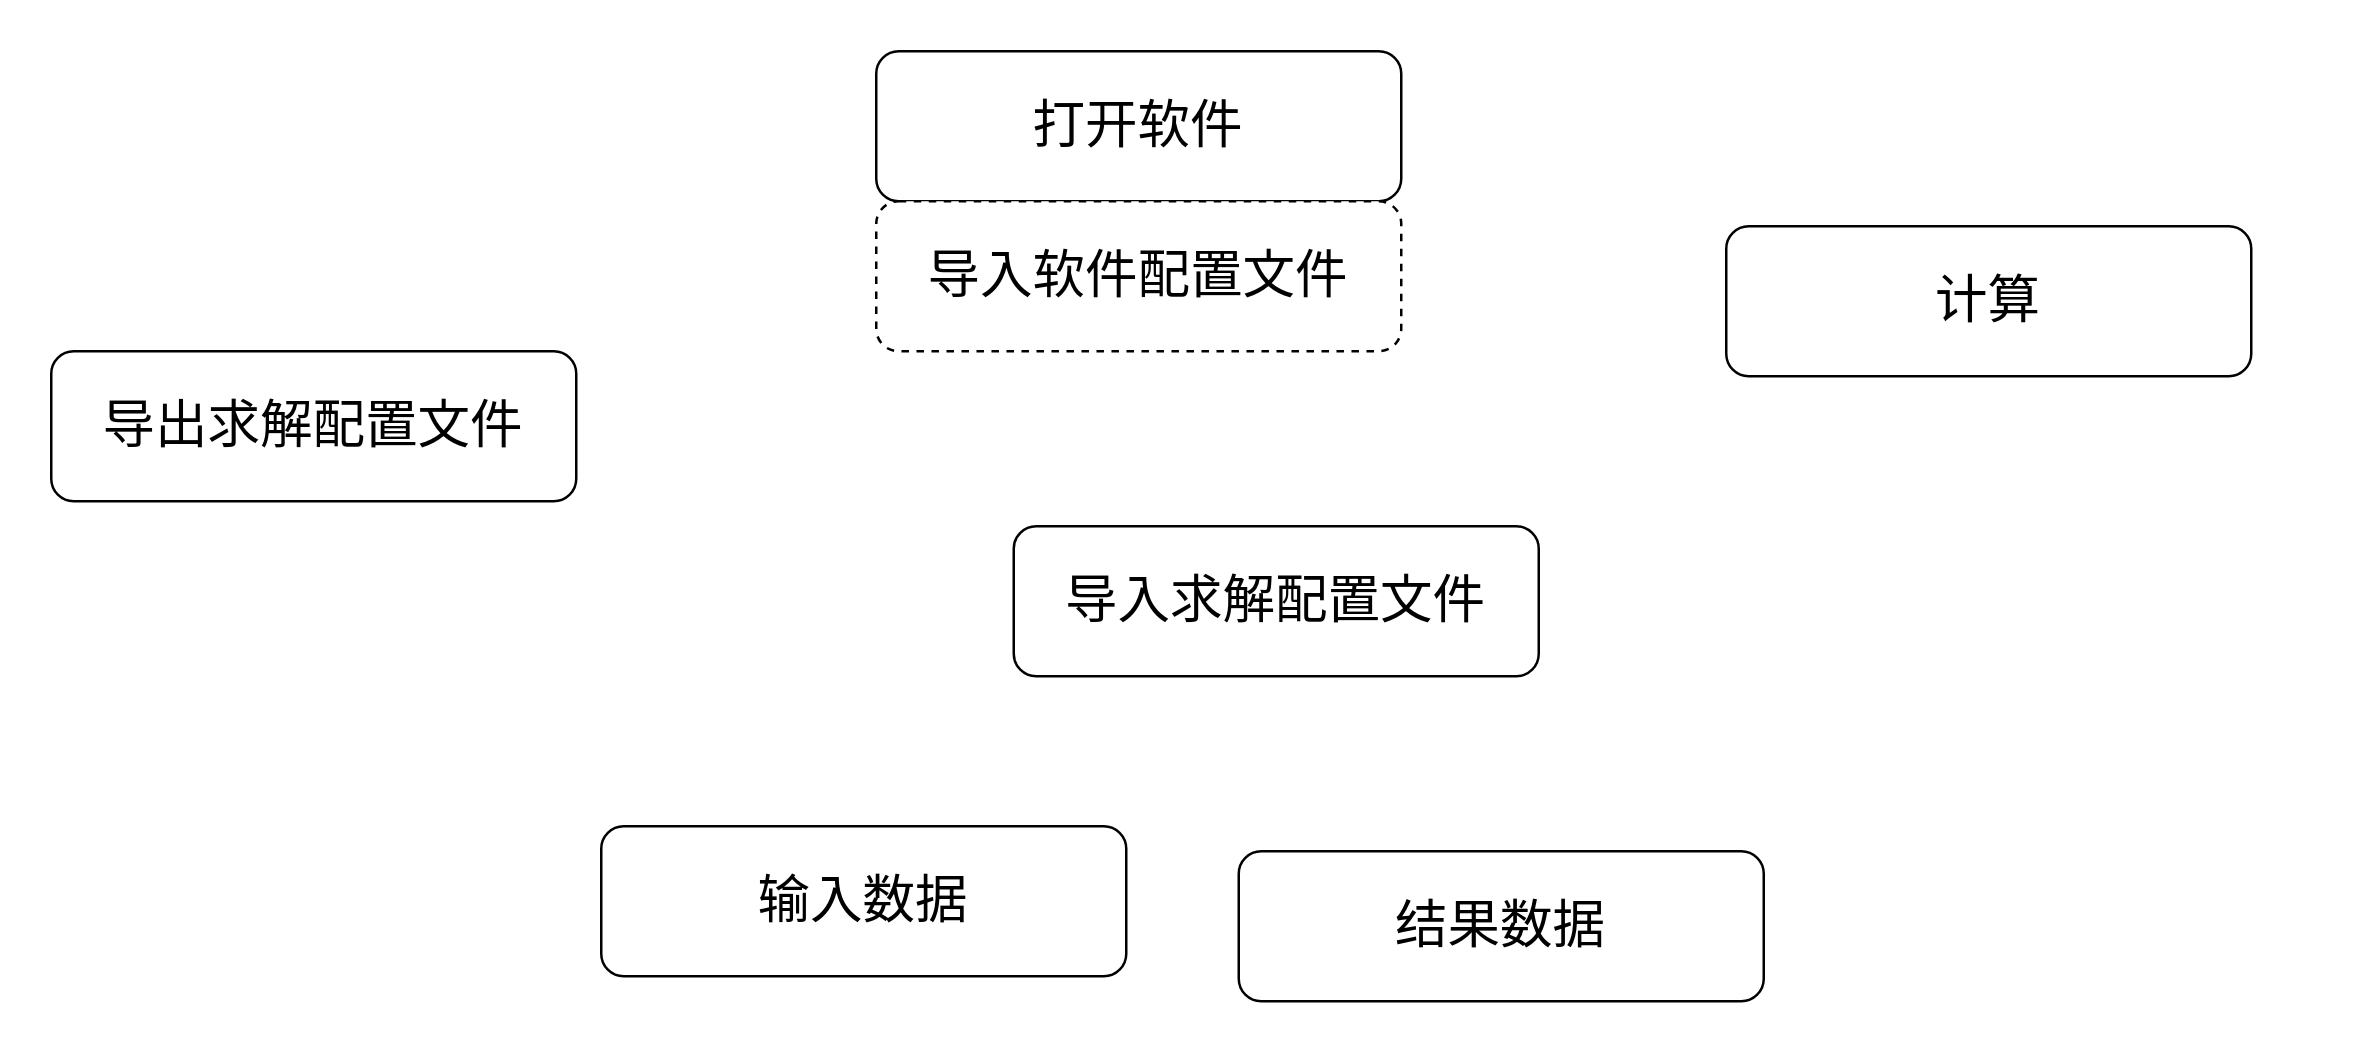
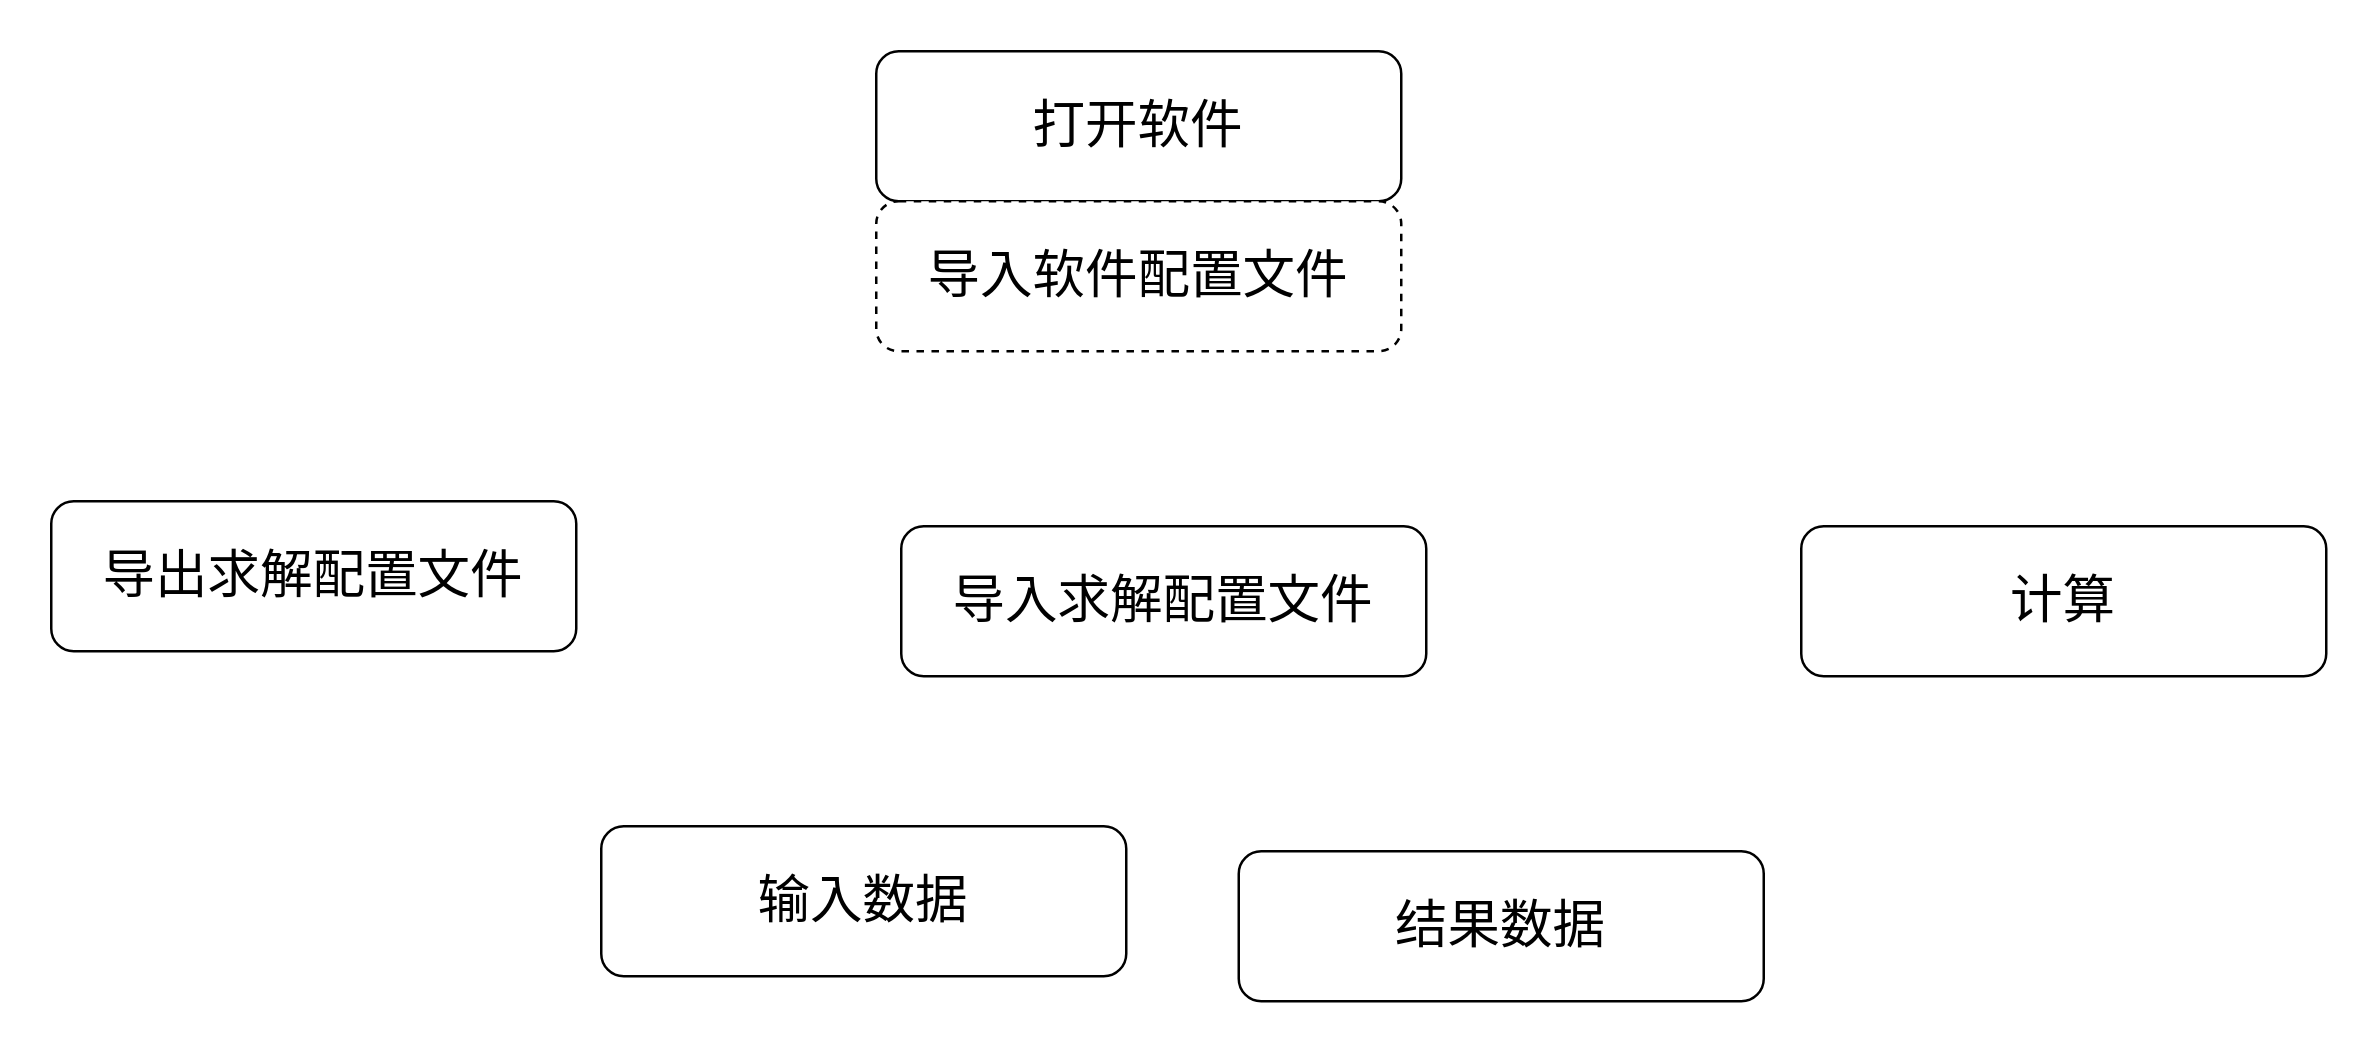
node "计算": moved (1989, 301) -> (2064, 601)
node "导出求解配置文件": moved (314, 426) -> (314, 576)
node "导入求解配置文件": moved (1276, 601) -> (1164, 601)
